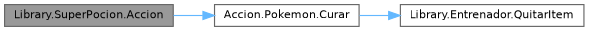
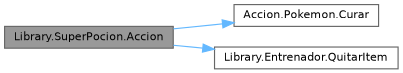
edge "Accion.Pokemon.Curar" -> "Library.Entrenador.QuitarItem": now "Library.SuperPocion.Accion" -> "Library.Entrenador.QuitarItem"
